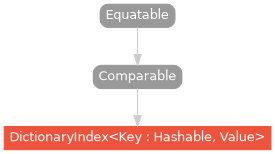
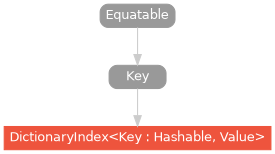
node "Comparable": label "Comparable" -> "Key"
